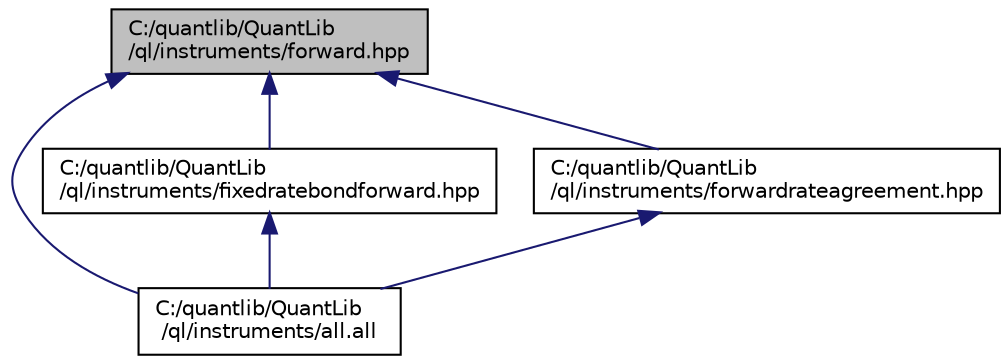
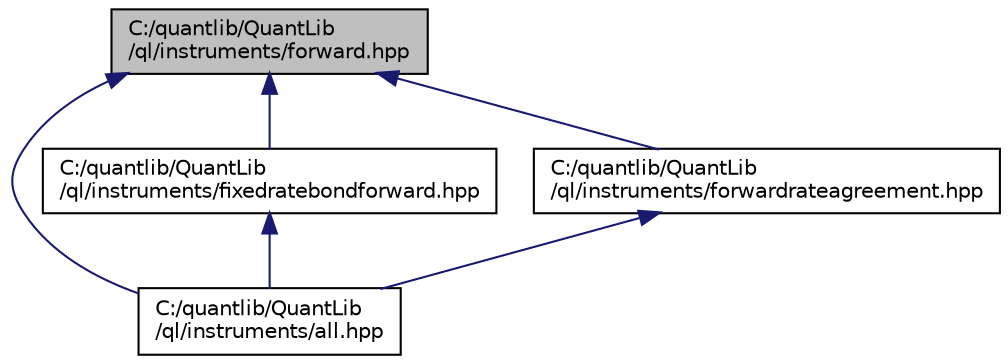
node "C:/quantlib/QuantLib /ql/instruments/all.all": label "C:/quantlib/QuantLib /ql/instruments/all.all" -> "C:/quantlib/QuantLib /ql/instruments/all.hpp"
